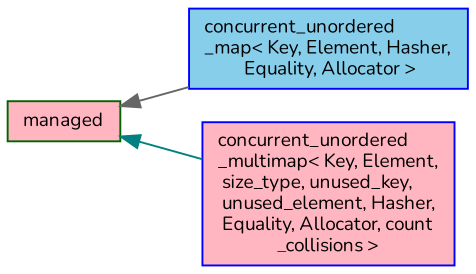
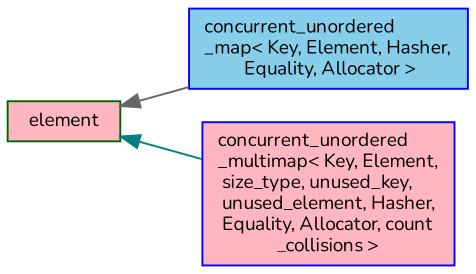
node "managed": label "managed" -> "element"
